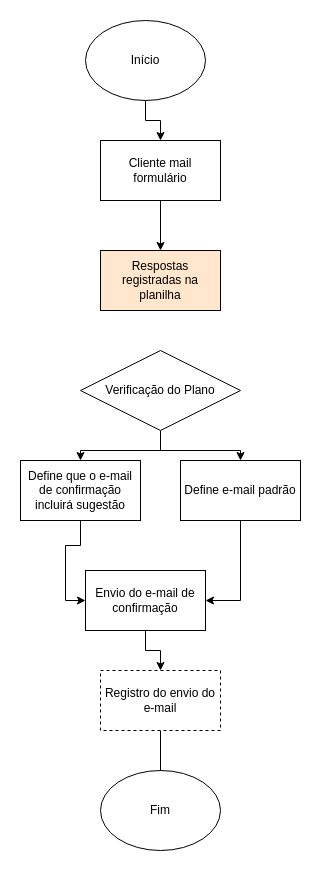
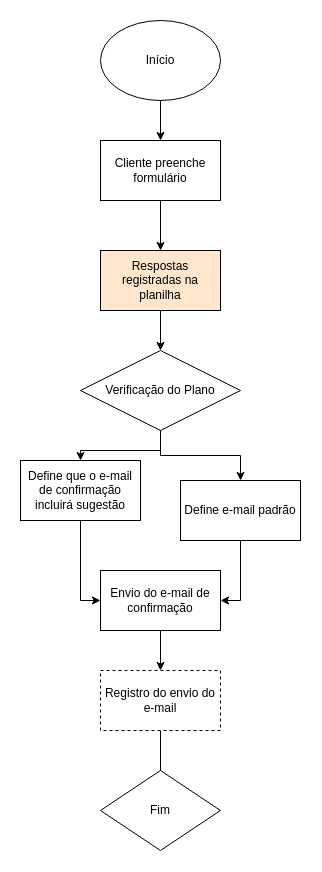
node "Início": moved (146, 61) -> (161, 61)
node "Cliente mail formulário": label "Cliente mail formulário" -> "Cliente preenche formulário"
edge "Respostas registradas na planilha" -> "Verificação do Plano": added
node "Define e-mail padrão": moved (241, 491) -> (241, 511)
node "Envio do e-mail de confirmação": moved (146, 601) -> (161, 601)
node "Fim": shape ellipse -> diamond
